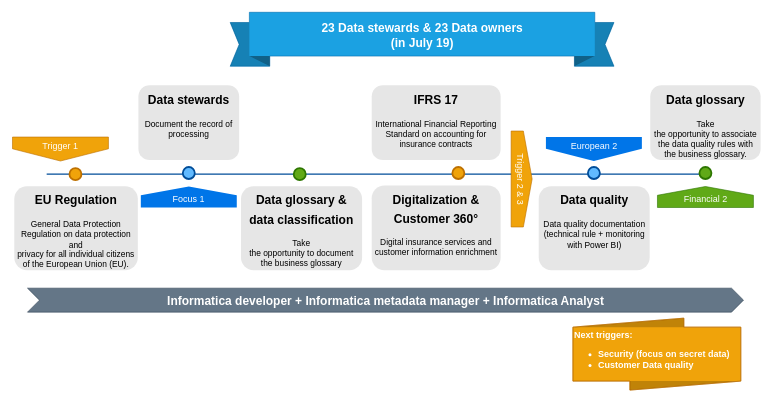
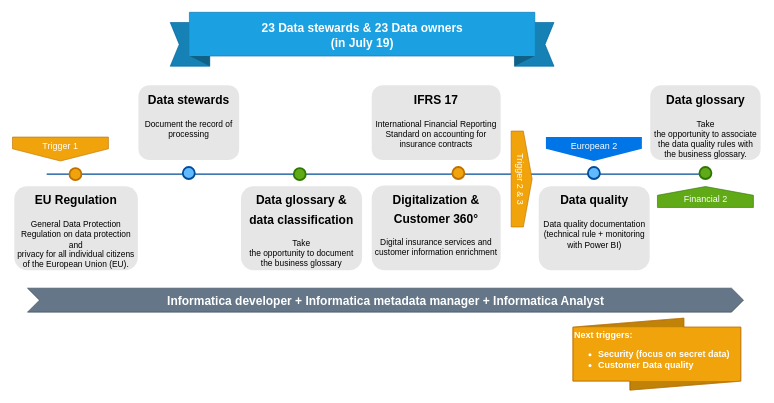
node "23 Data stewards & 23 Data owners (in July 19)": moved (422, 39) -> (362, 39)
node "Focus 1": removed
